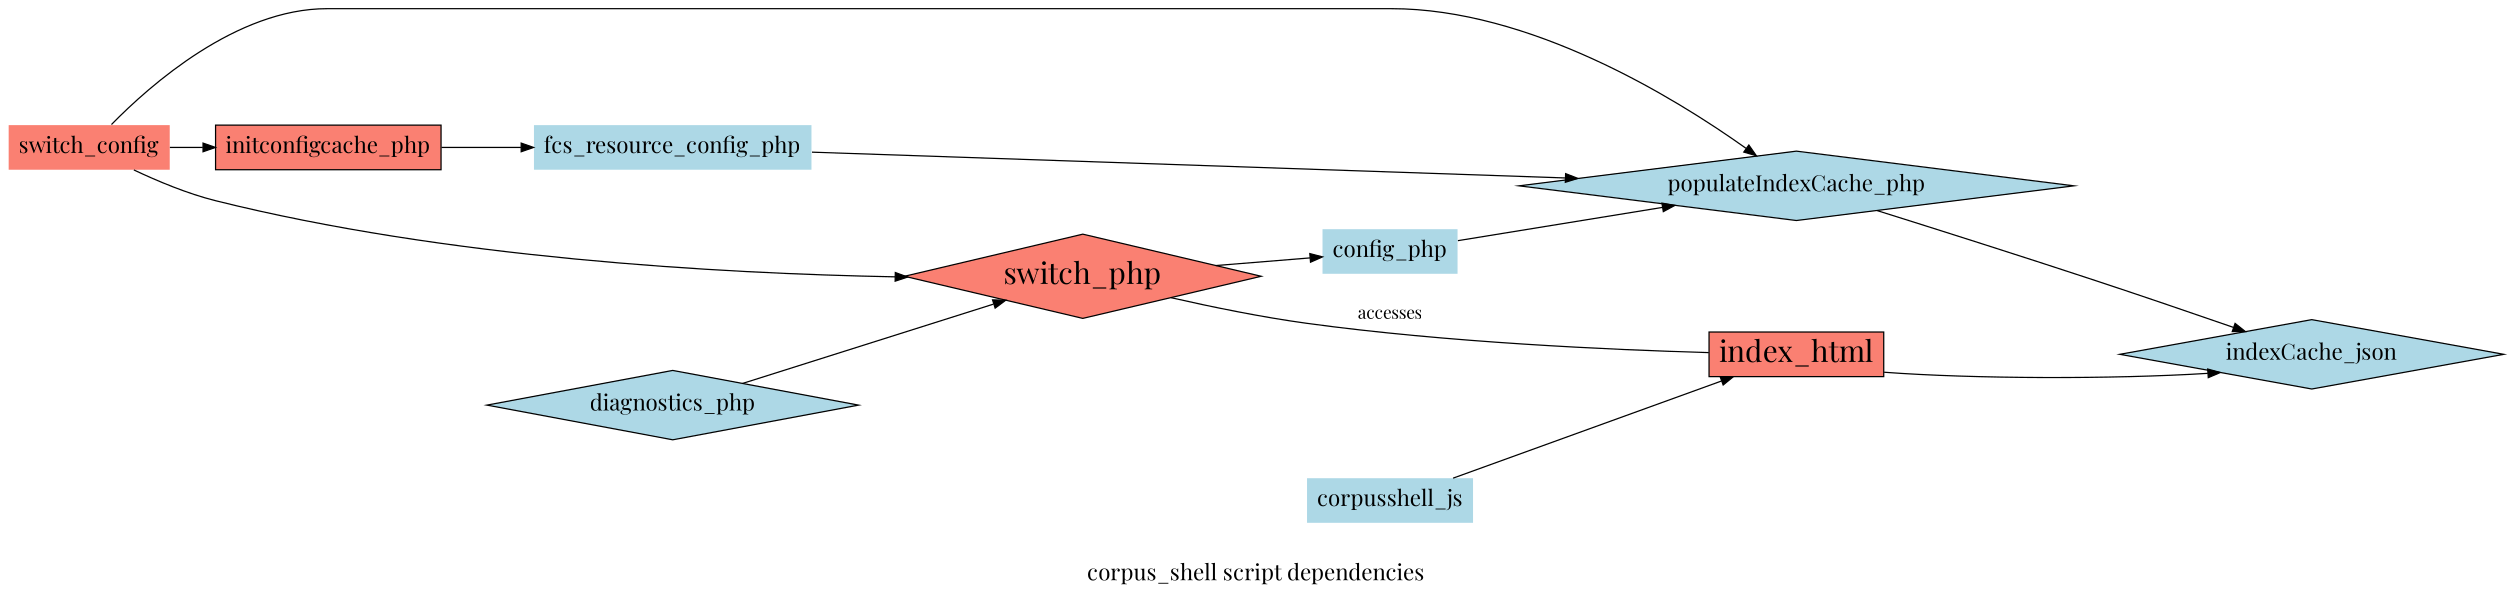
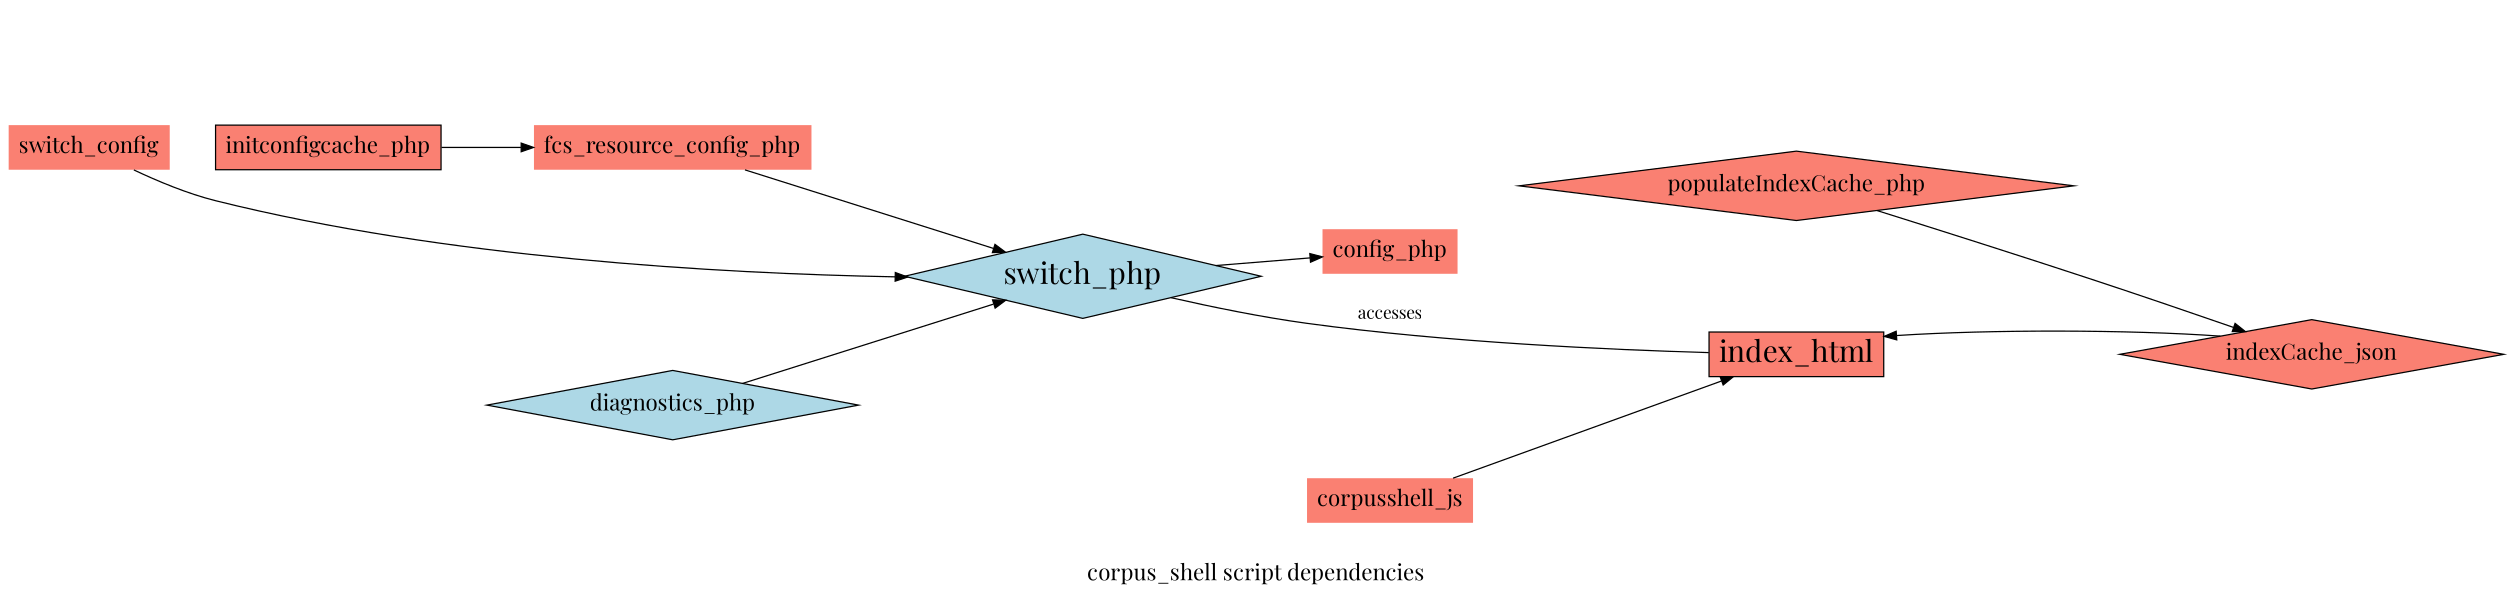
edge "switch_config" -> "populateIndexCache_php": removed
edge "switch_config" -> "initconfigcache_php": removed
node "fcs_resource_config_php": fillcolor lightblue -> salmon
edge "fcs_resource_config_php" -> "populateIndexCache_php": now "fcs_resource_config_php" -> "switch_php"
node "populateIndexCache_php": fillcolor lightblue -> salmon
edge "config_php" -> "populateIndexCache_php": removed
node "config_php": fillcolor lightblue -> salmon
node "switch_php": fillcolor salmon -> lightblue
node "indexCache_json": fillcolor lightblue -> salmon
edge "index_html" -> "indexCache_json": reversed
node "corpusshell_js": fillcolor lightblue -> salmon
